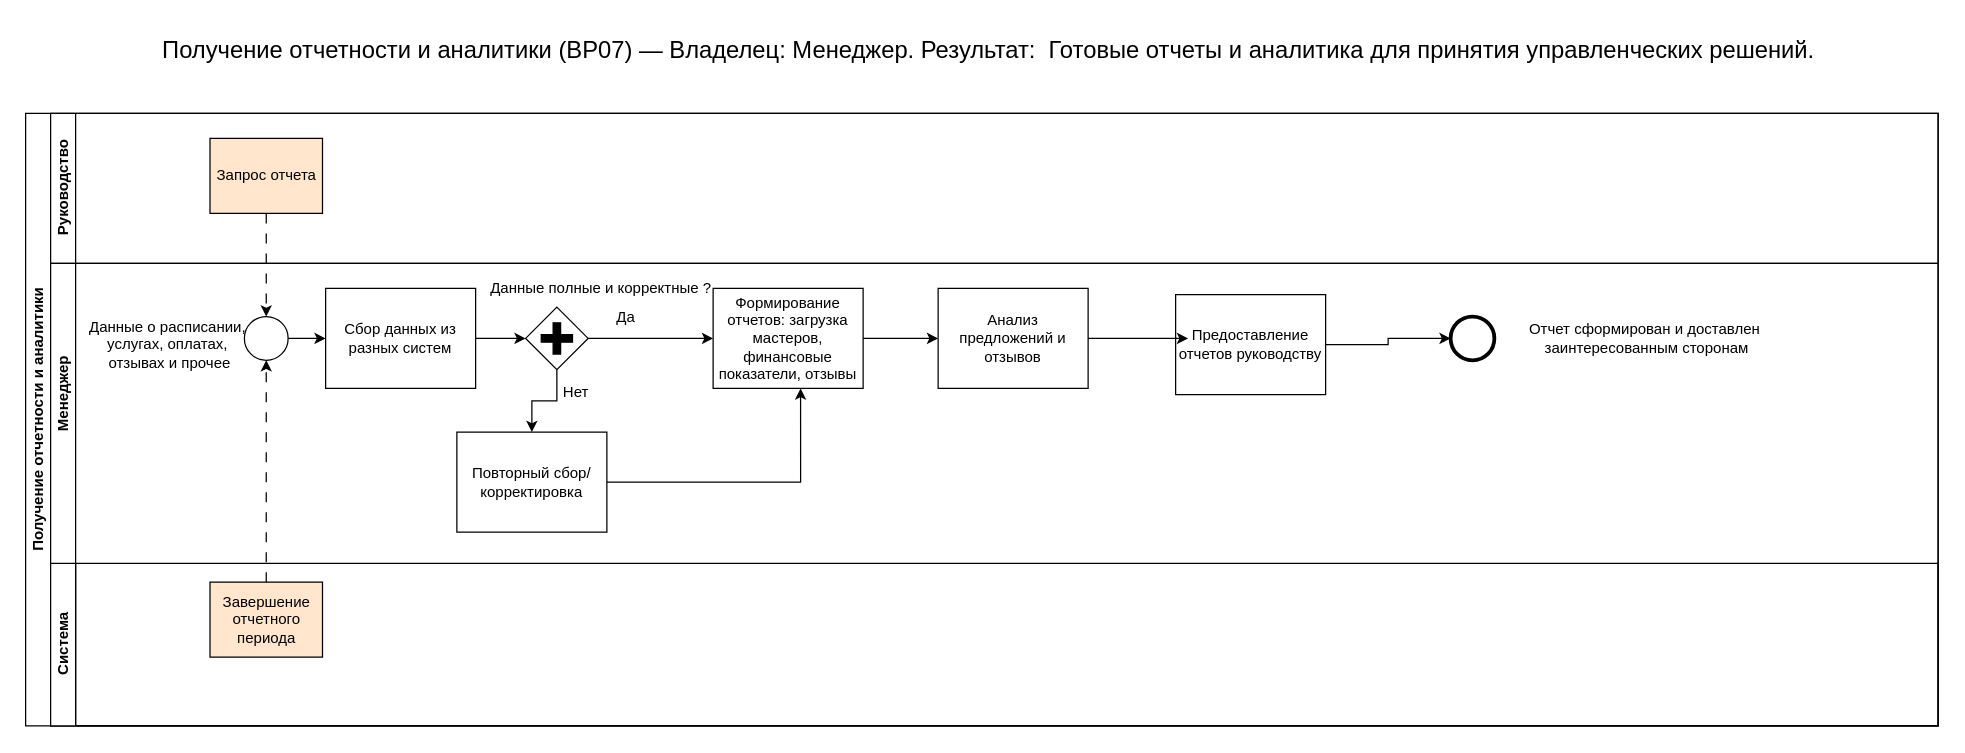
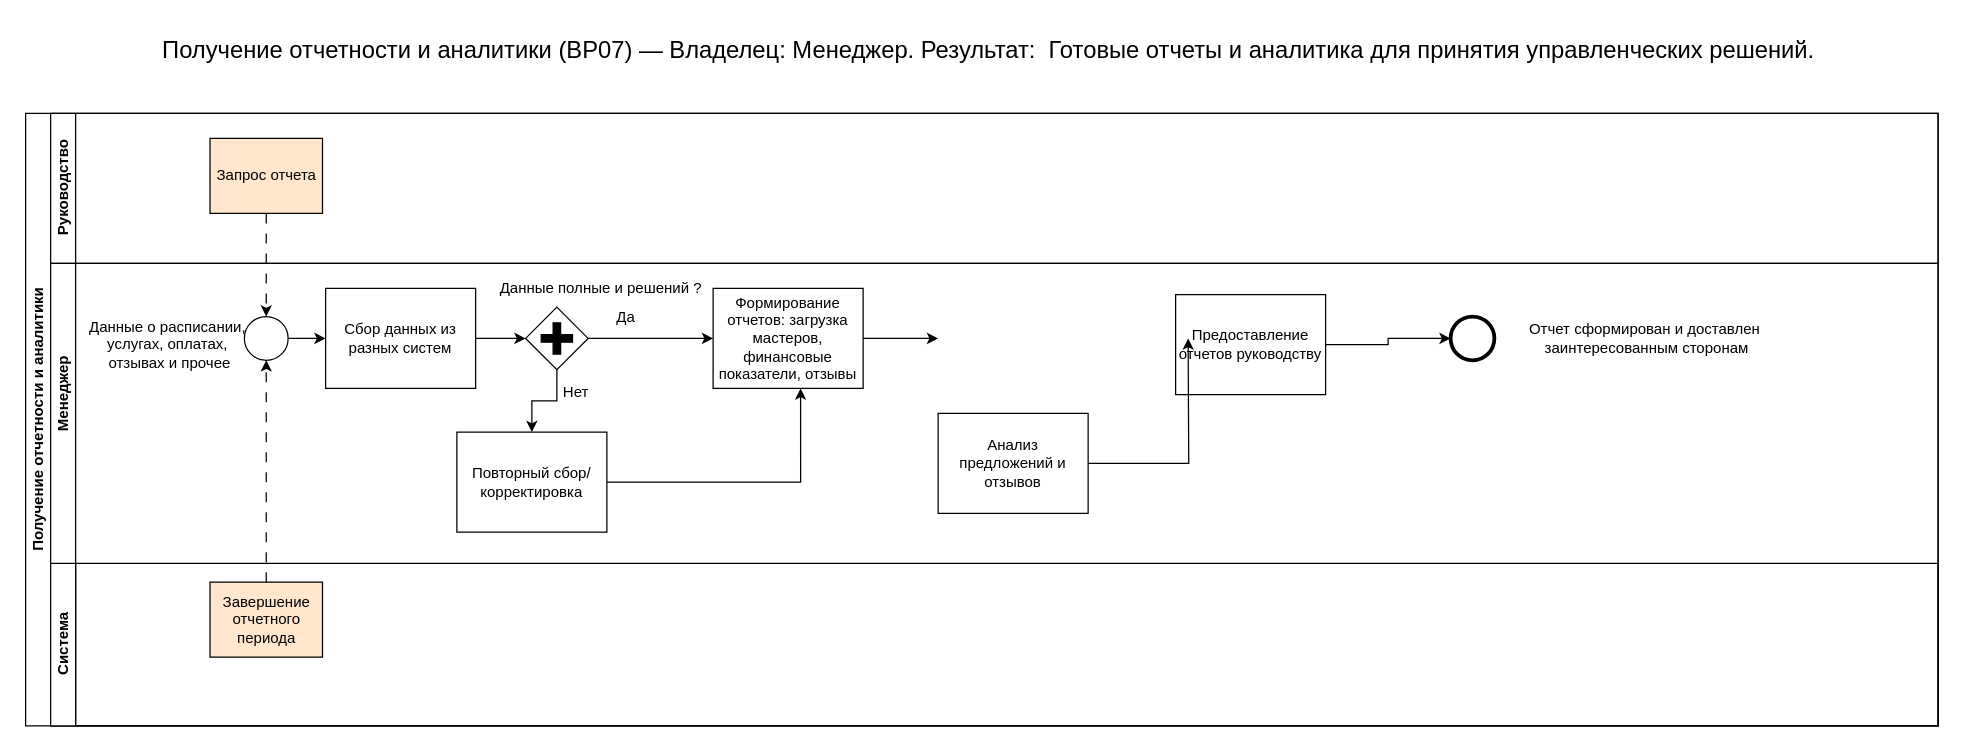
node "Данные полные и корректные ?": label "Данные полные и корректные ?" -> "Данные полные и решений ?"
node "Анализ предложений и отзывов": moved (1013, 338) -> (1013, 463)
